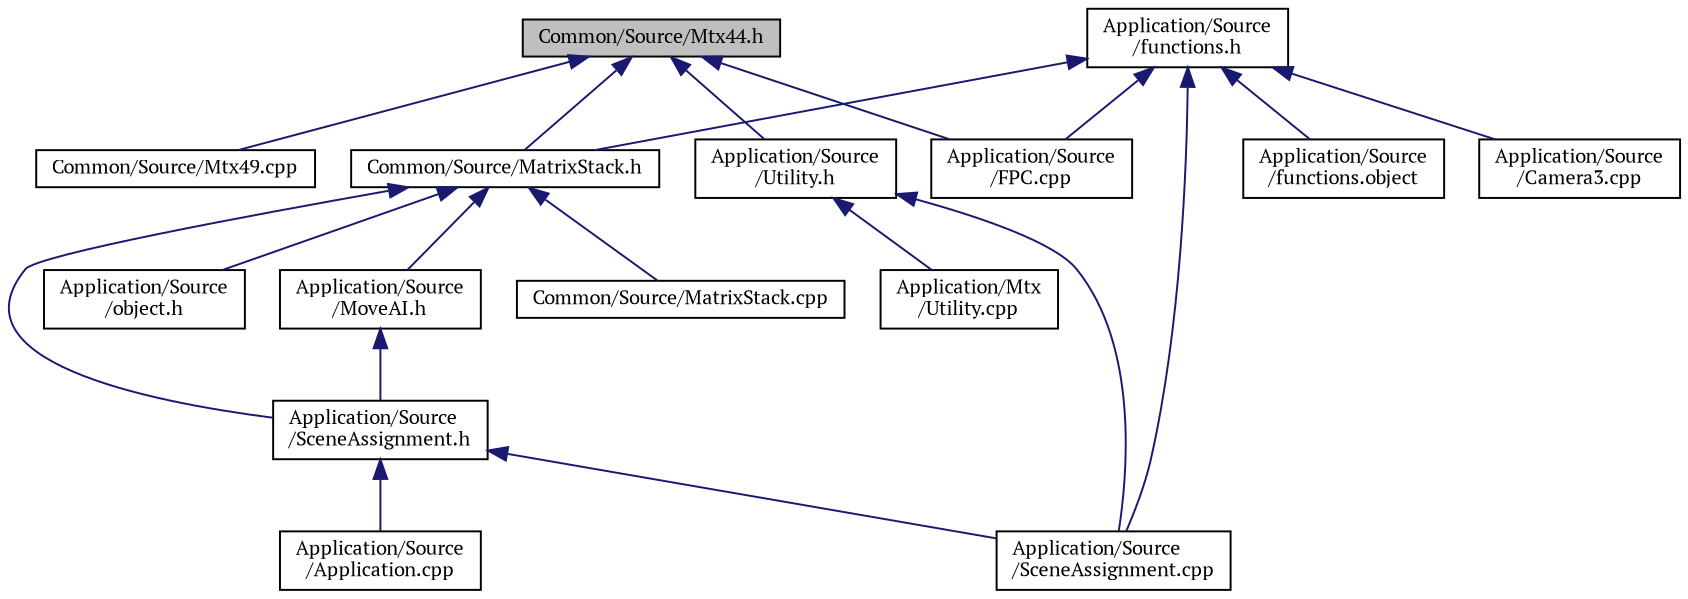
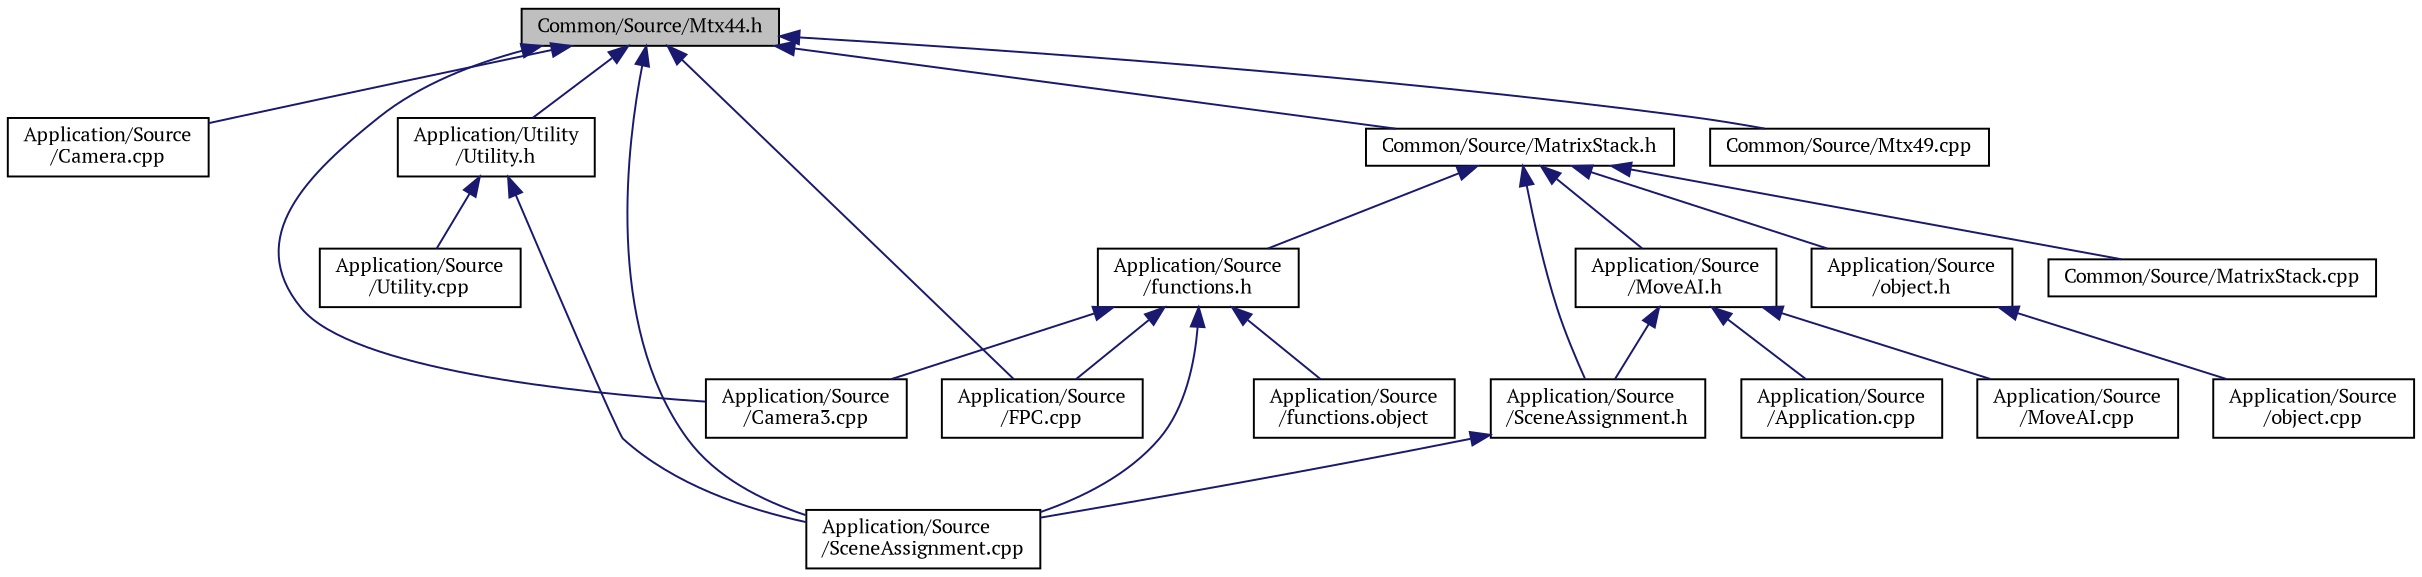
edge "Common/Source/MatrixStack.h" -> "Application/Source /functions.h": reversed
node "Application/Source /Camera.cpp": added
node "Application/Source /Utility.h": label "Application/Source /Utility.h" -> "Application/Utility /Utility.h"
node "Application/Mtx /Utility.cpp": label "Application/Mtx /Utility.cpp" -> "Application/Source /Utility.cpp"
edge "Application/Source /Camera3.cpp" -> "Common/Source/Mtx44.h": added
edge "Application/Source /SceneAssignment.cpp" -> "Common/Source/Mtx44.h": added
node "Application/Source /MoveAI.cpp": added
node "Application/Source /object.cpp": added
edge "Application/Source /Application.cpp" -> "Application/Source /SceneAssignment.h": now "Application/Source /Application.cpp" -> "Application/Source /MoveAI.h"
